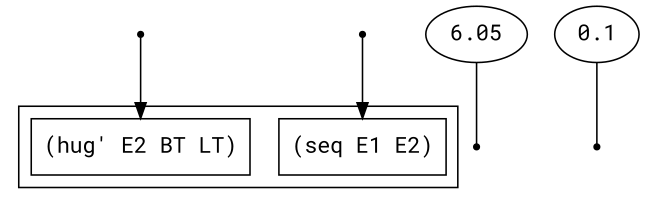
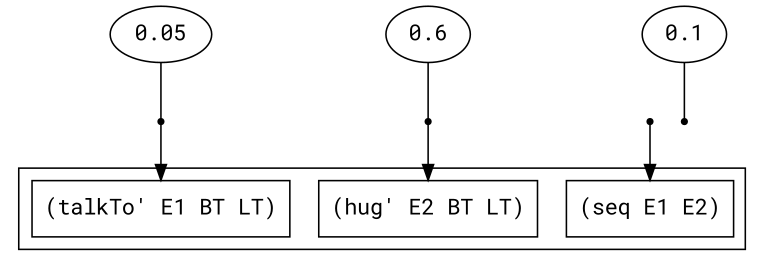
node "0.6": added
node "6.05": label "6.05" -> "0.05"
node "(talkTo' E1 BT LT)": added
